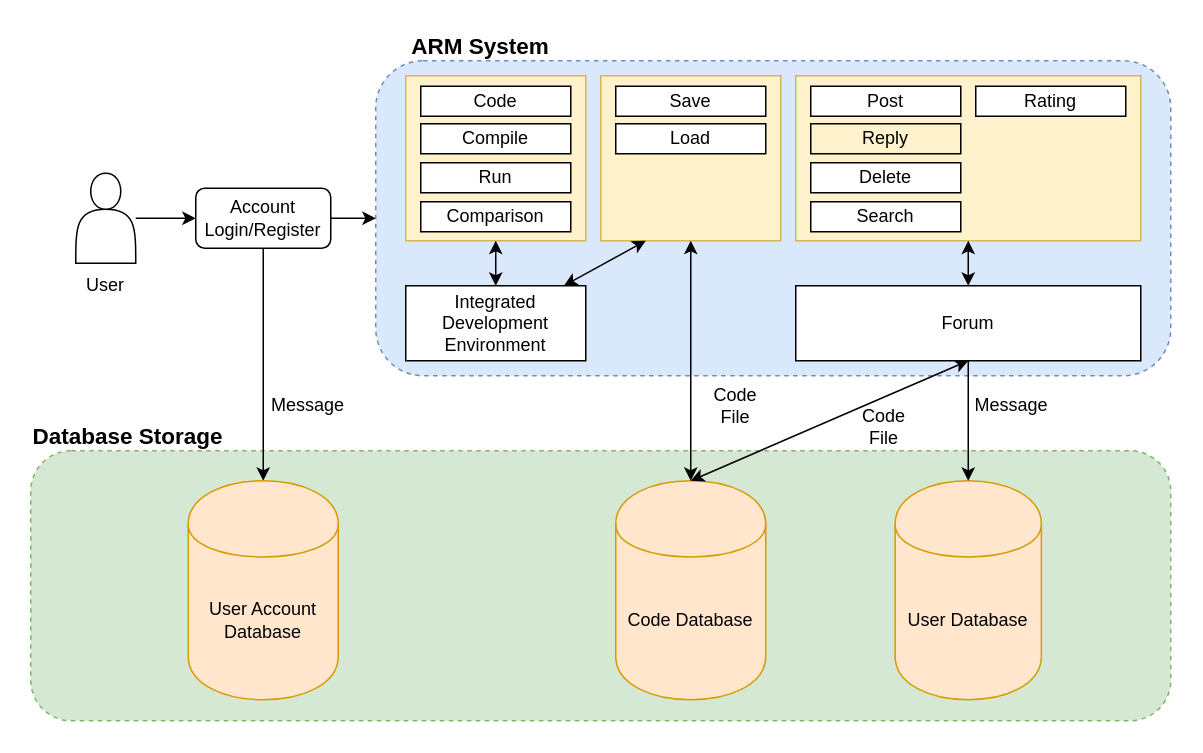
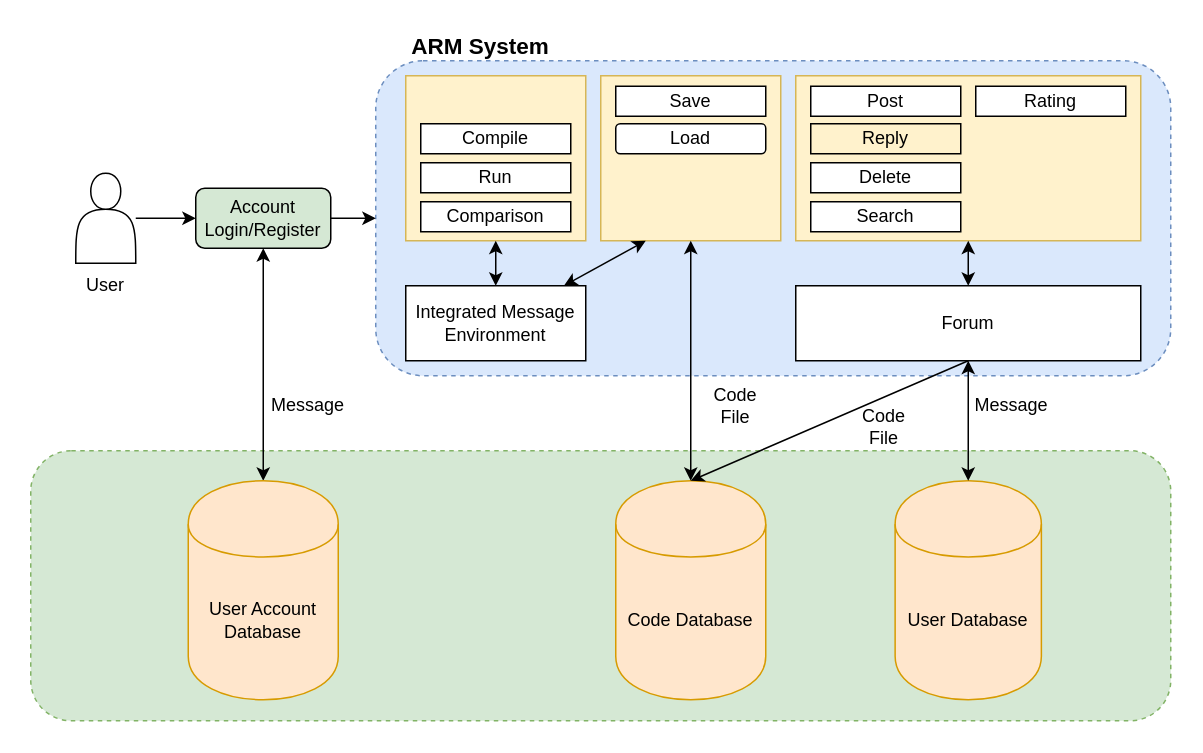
node "Code": removed
node "Load": shape rectangle -> rounded rectangle
node "Account Login/Register": fillcolor #ffffff -> #d5e8d4
edge "Account Login/Register" -> "User Account Database": arrowhead none -> classic
node "Integrated Development Environment": label "Integrated Development Environment" -> "Integrated Message Environment"
edge "Forum" -- "Code Database": arrowhead classic -> none
edge "Forum" -> "User Database": arrowhead none -> classic
node "Database Storage": removed
